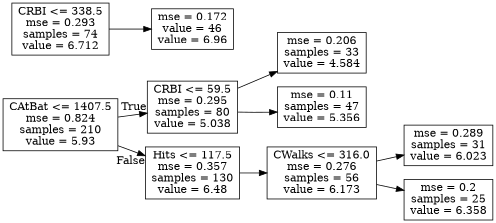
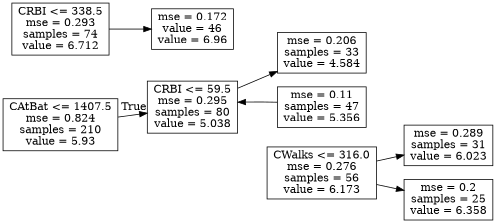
edge "CRBI <= 59.5 mse = 0.295 samples = 80 value = 5.038" -> "mse = 0.11 samples = 47 value = 5.356": reversed
node "Hits <= 117.5 mse = 0.357 samples = 130 value = 6.48": removed
